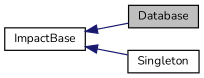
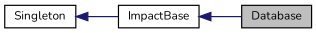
edge "Singleton" -> "ImpactBase": reversed
